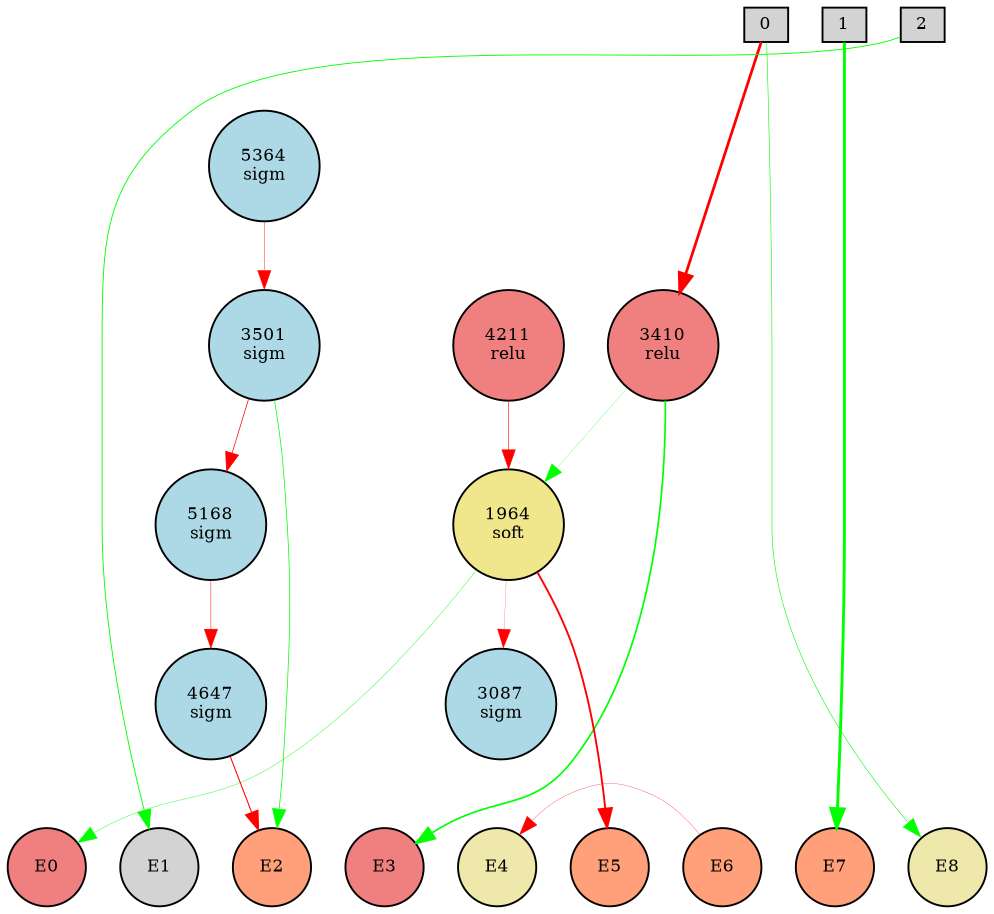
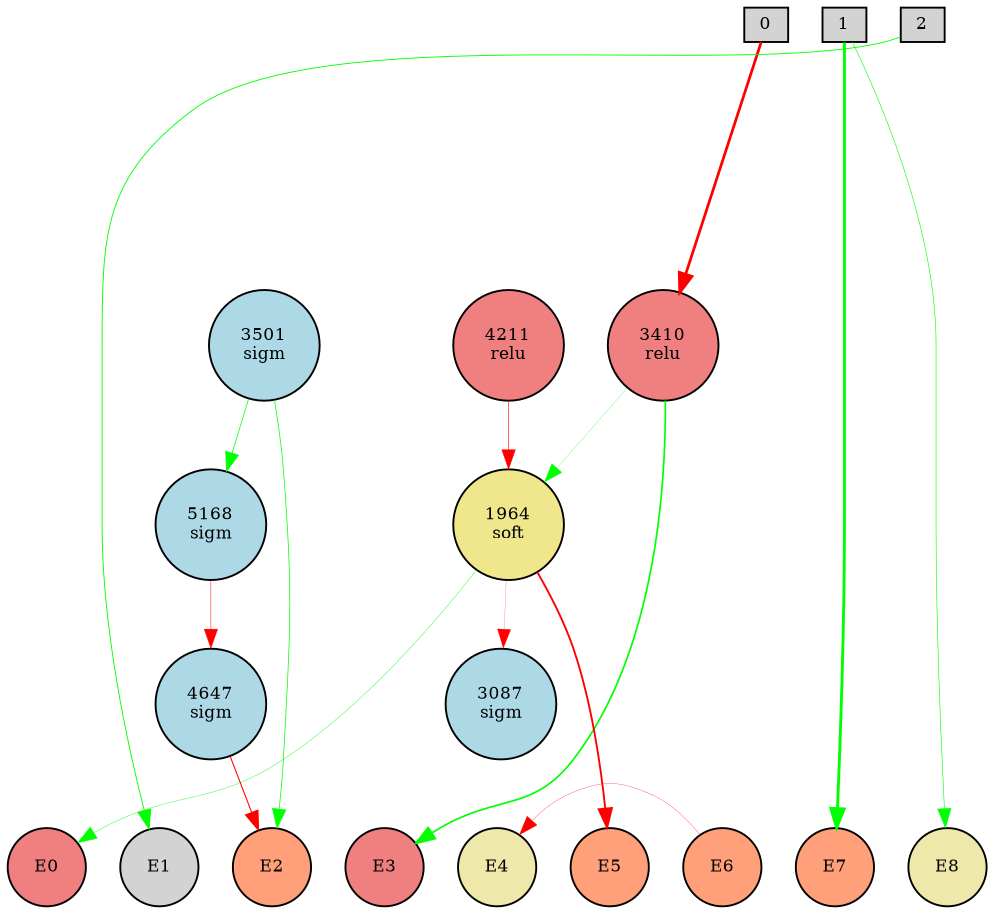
node "5364 sigm": removed
edge "3501 sigm" -> "5168 sigm": color red -> green
edge "0" -> "E8": now "1" -> "E8"
